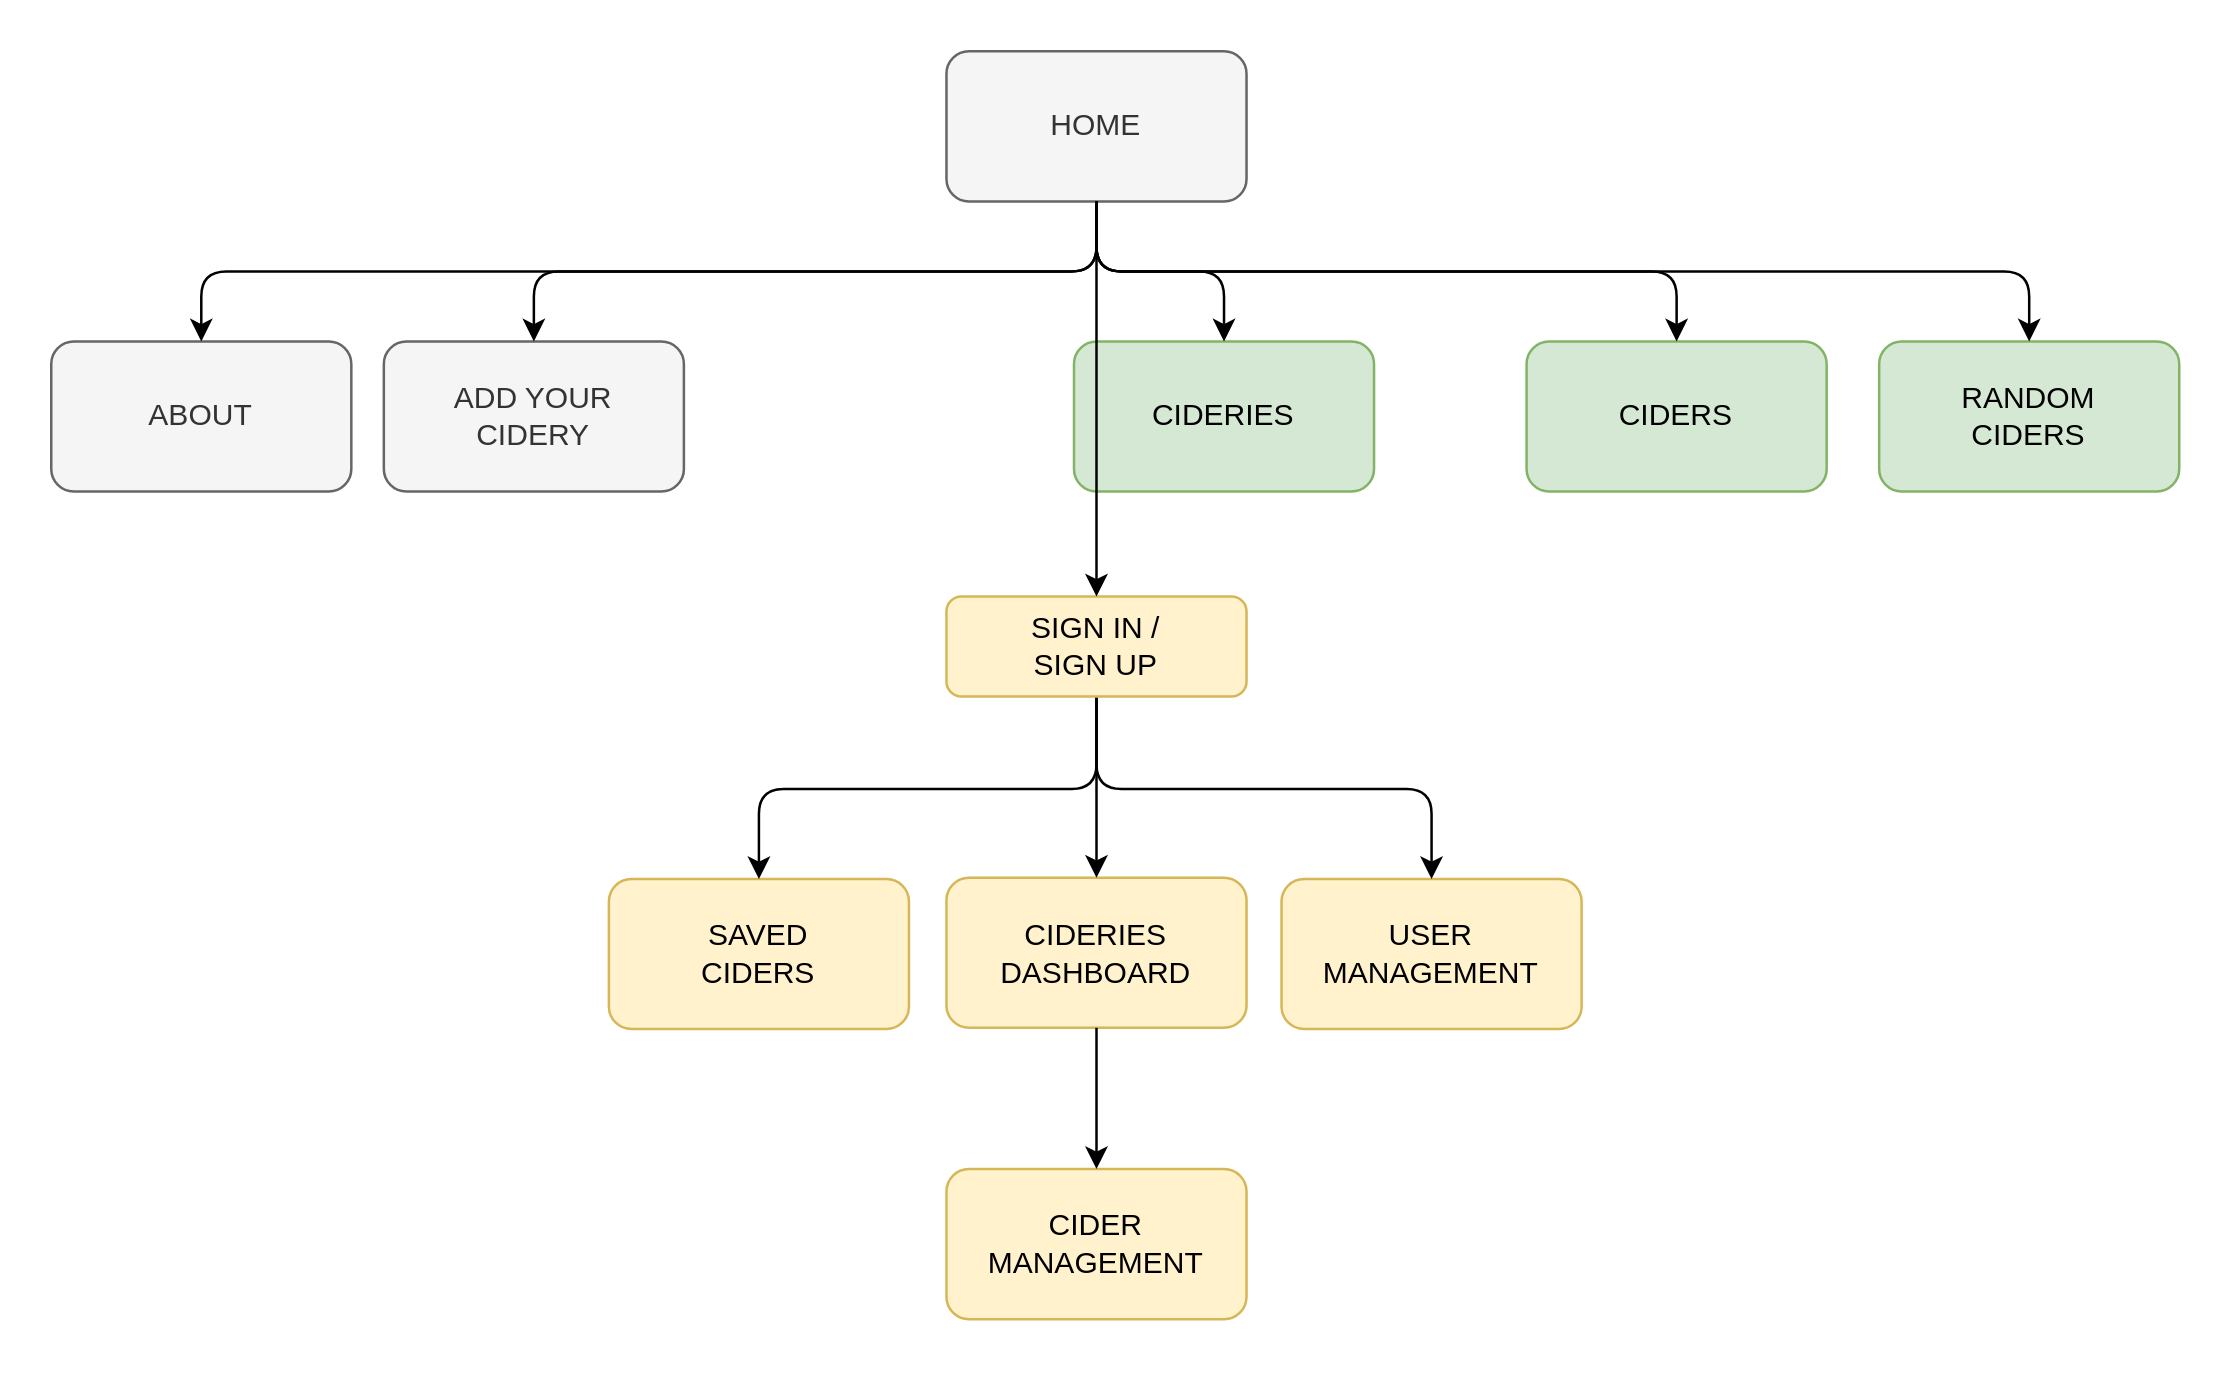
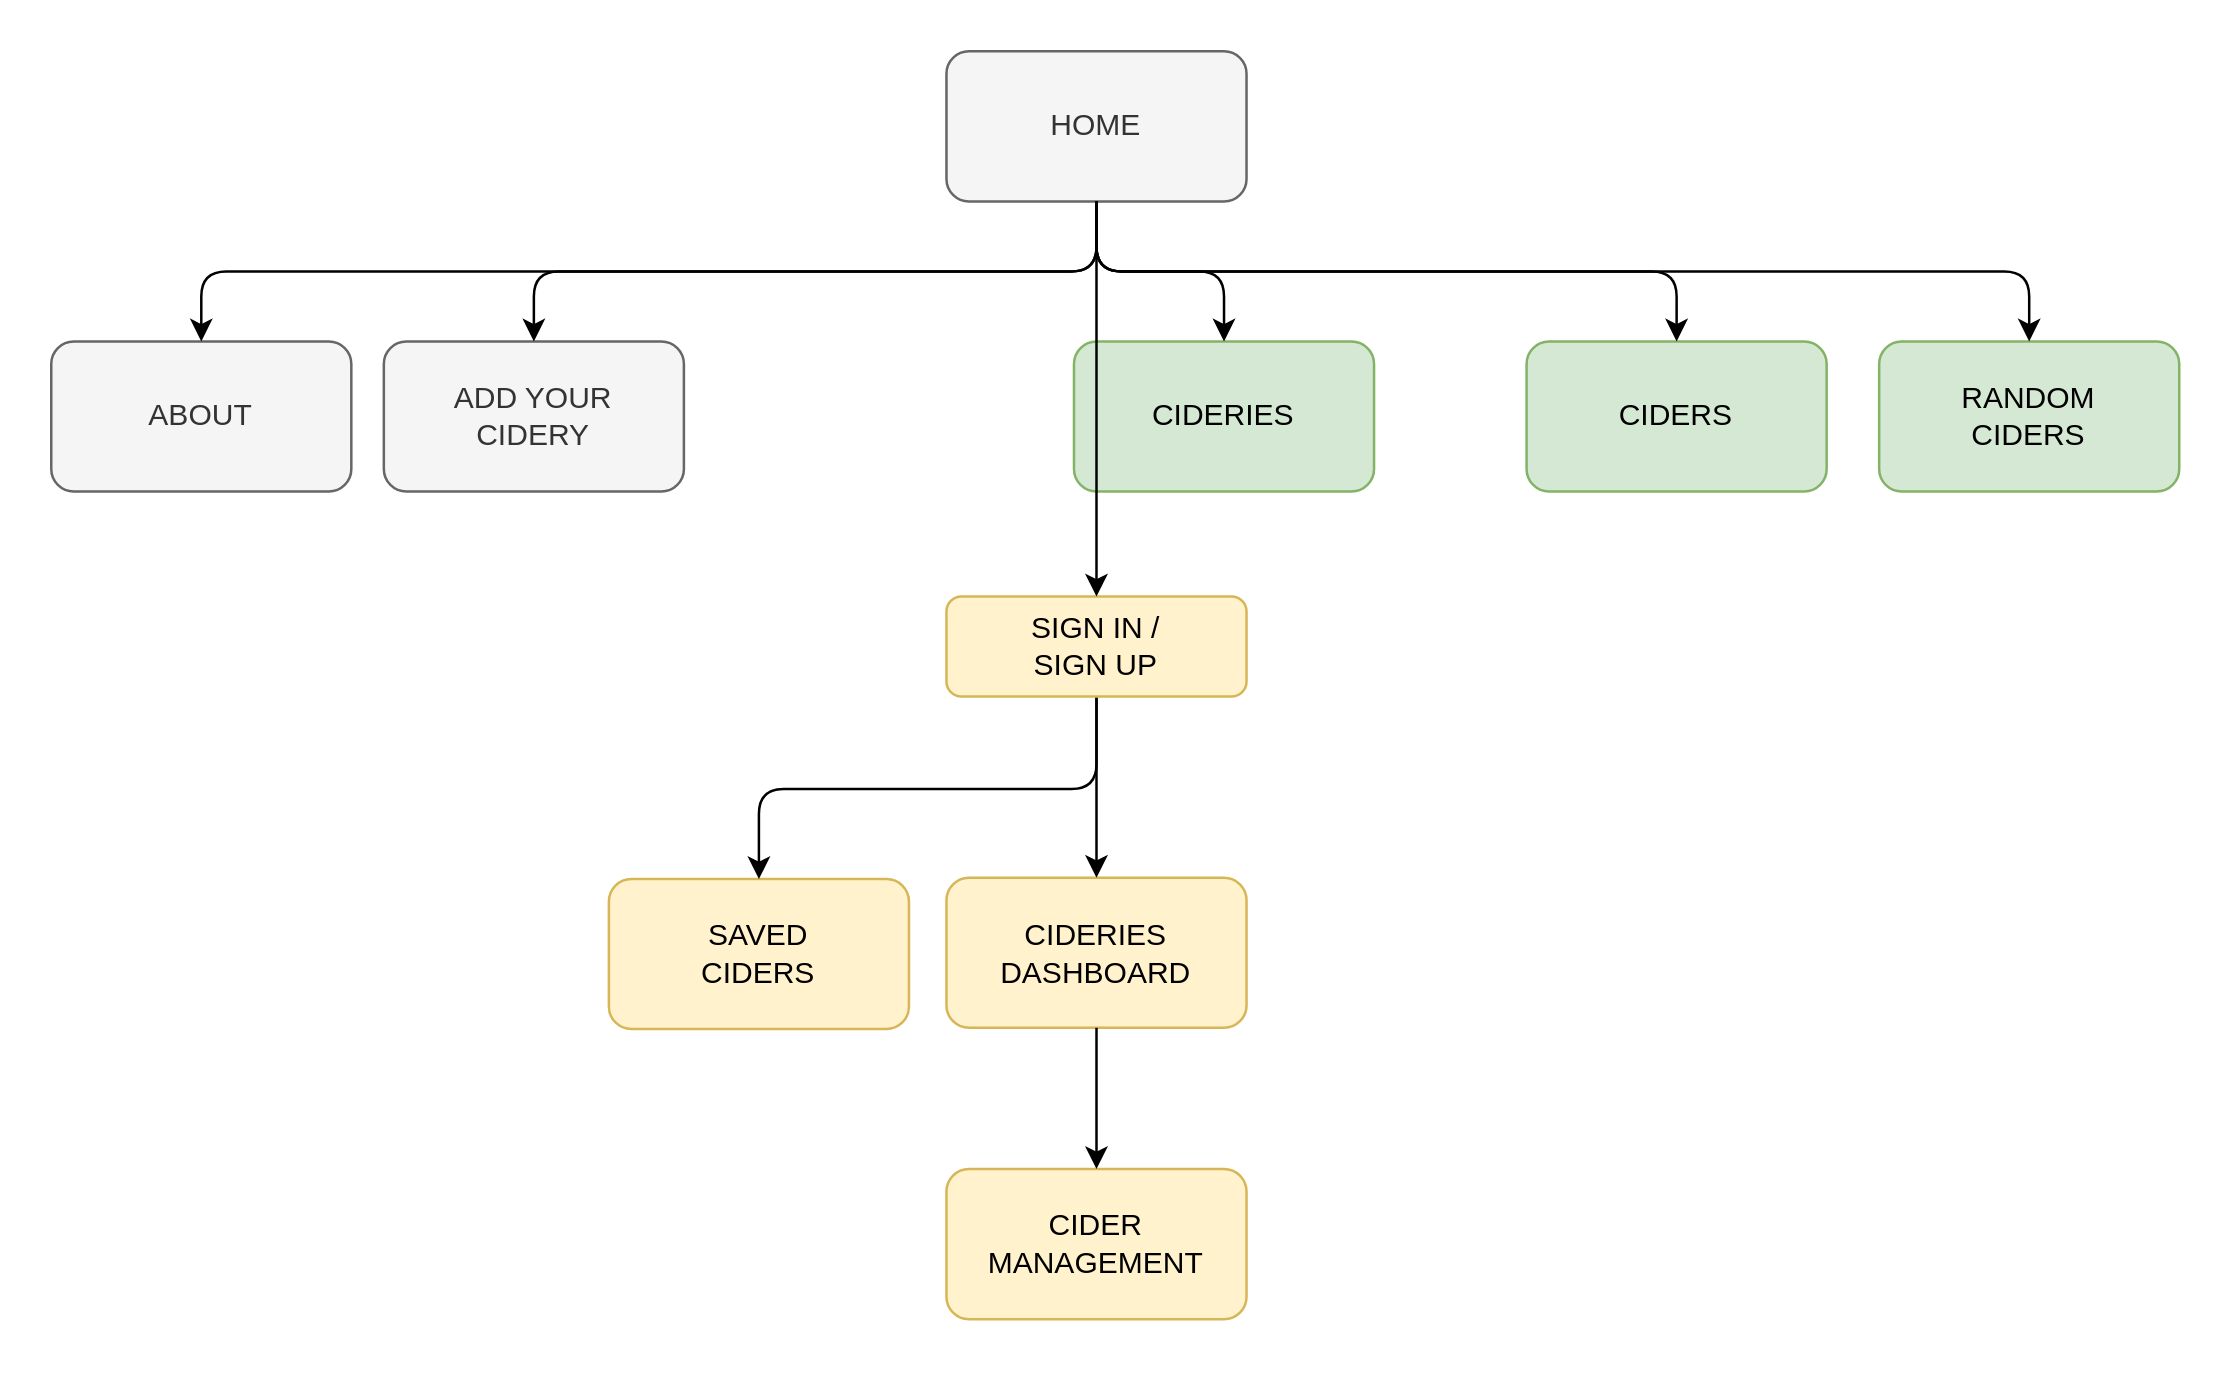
edge "SIGN IN / SIGN UP" -> "USER MANAGEMENT": removed
node "USER MANAGEMENT": removed
